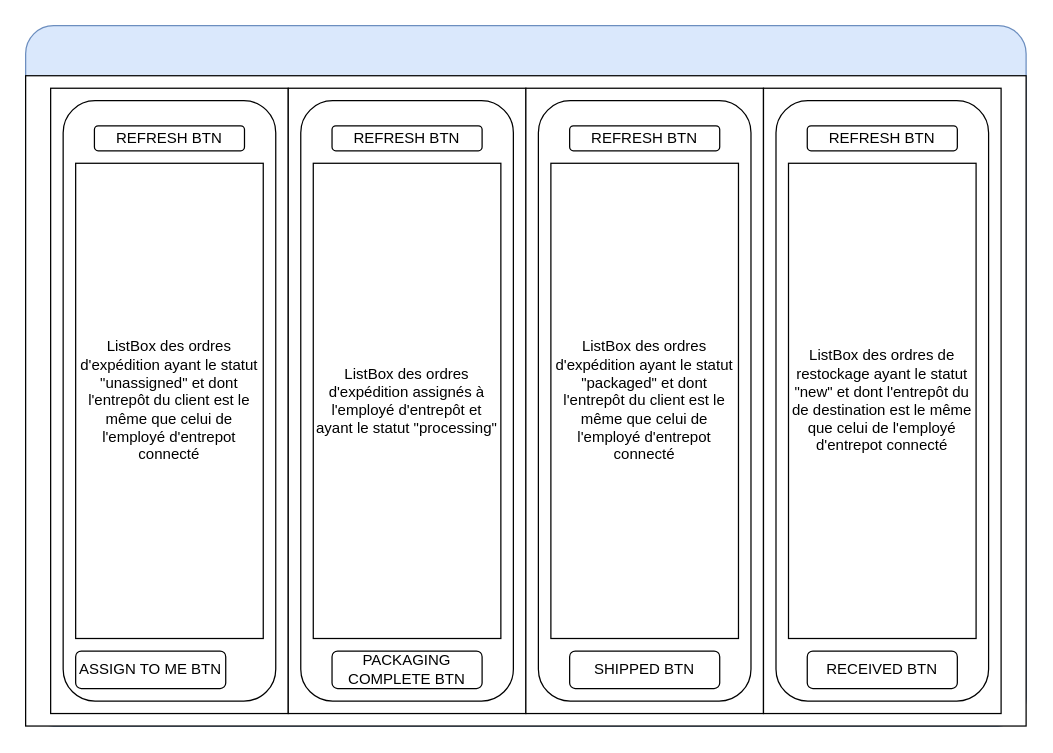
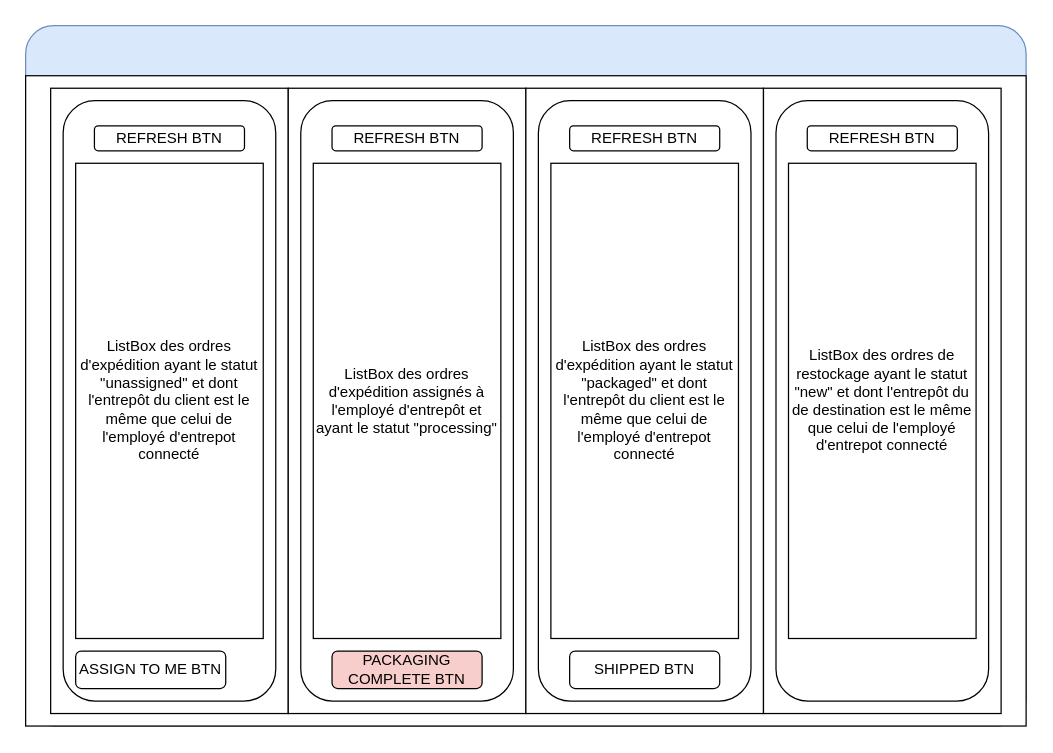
node "PACKAGING COMPLETE BTN": fillcolor #ffffff -> #f8cecc
node "RECEIVED BTN": removed
